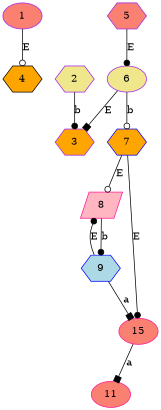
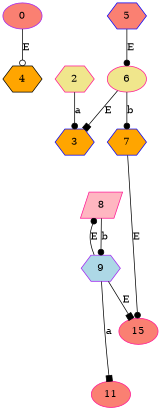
node "1": label "1" -> "0"
node "5": color purple -> blue
node "2": color purple -> deeppink
node "6": color purple -> deeppink
edge "6" -> "7": arrowhead odot -> dot
edge "2" -> "3": label "b" -> "a"
node "3": color purple -> blue
edge "7" -> "8": removed, label "E"
node "9": color blue -> purple
edge "9" -> "15": label "a" -> "E"
edge "15" -> "11": now "9" -> "11"
